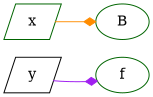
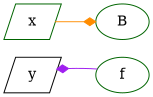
edge "y" -> "f": reversed
